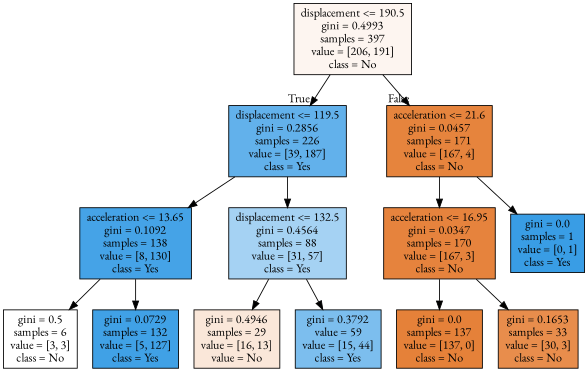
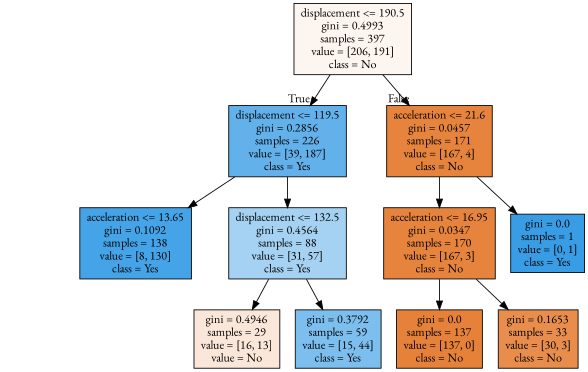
node "gini = 0.5 samples = 6 value = [3, 3] class = No": removed
node "gini = 0.0729 samples = 132 value = [5, 127] class = Yes": removed
node "gini = 0.3792 value = 59 value = [15, 44] class = Yes": label "gini = 0.3792 value = 59 value = [15, 44] class = Yes" -> "gini = 0.3792 samples = 59 value = [15, 44] class = Yes"
